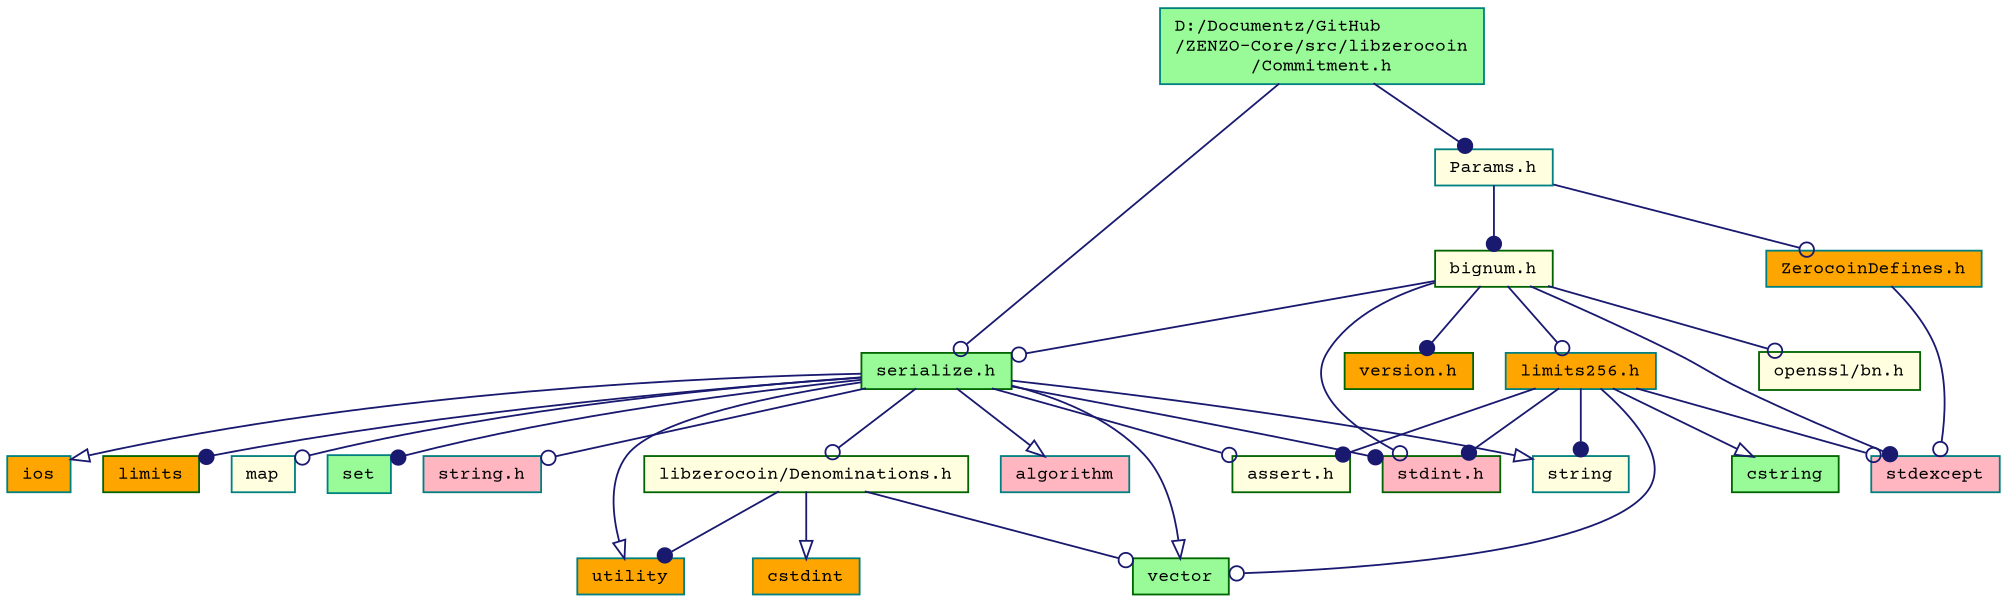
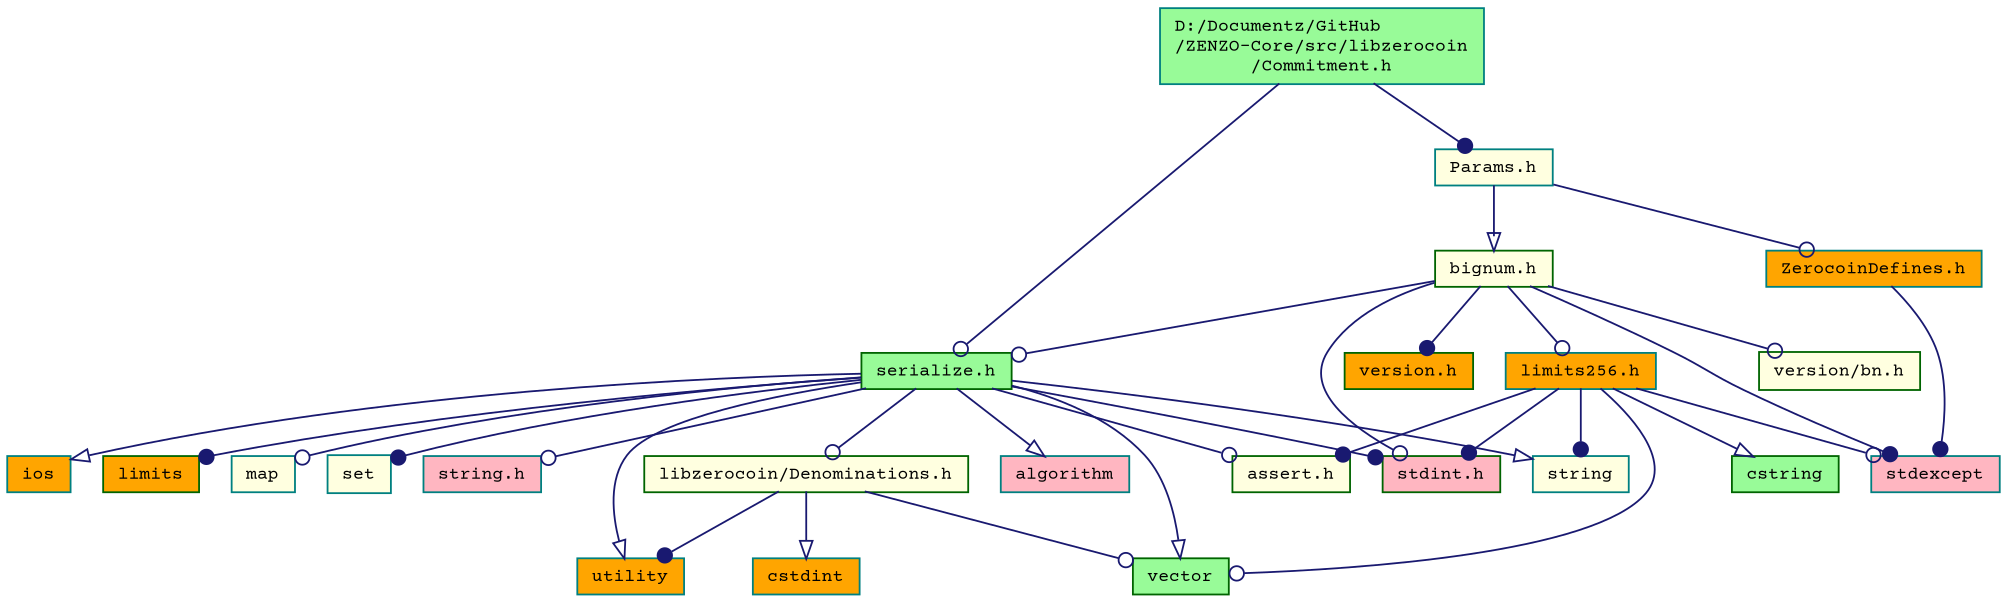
edge "Params.h" -> "bignum.h": arrowhead dot -> onormal
edge "ZerocoinDefines.h" -> "stdexcept": arrowhead odot -> dot
node "openssl/bn.h": label "openssl/bn.h" -> "version/bn.h"
node "set": fillcolor palegreen -> lightyellow
